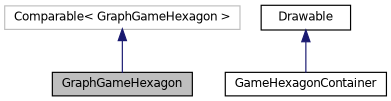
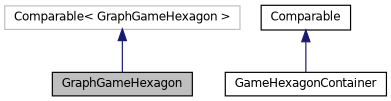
node "Drawable": label "Drawable" -> "Comparable"
